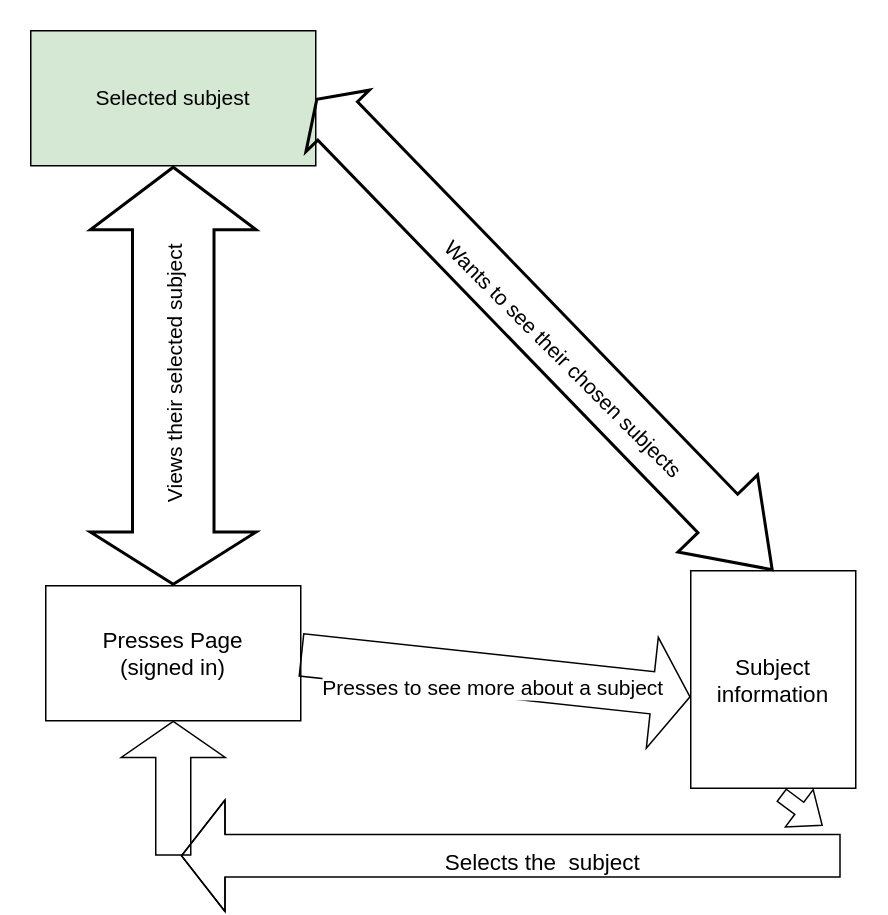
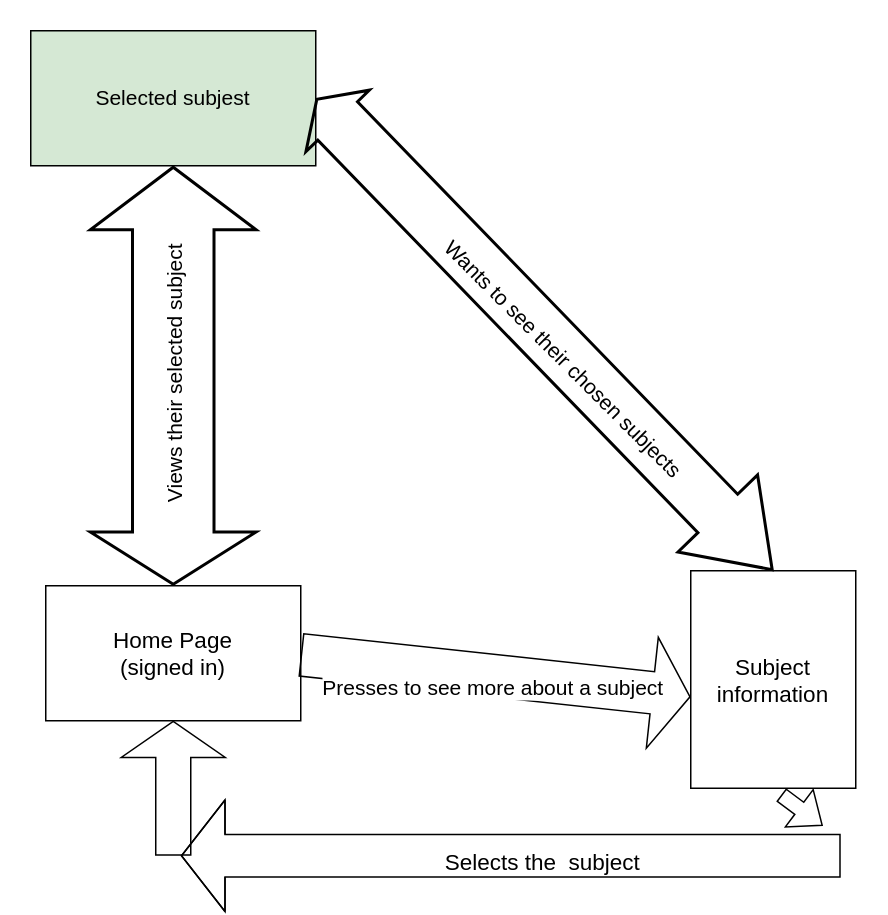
node "Presses Page (signed in)": label "Presses Page (signed in)" -> "Home Page (signed in)"
